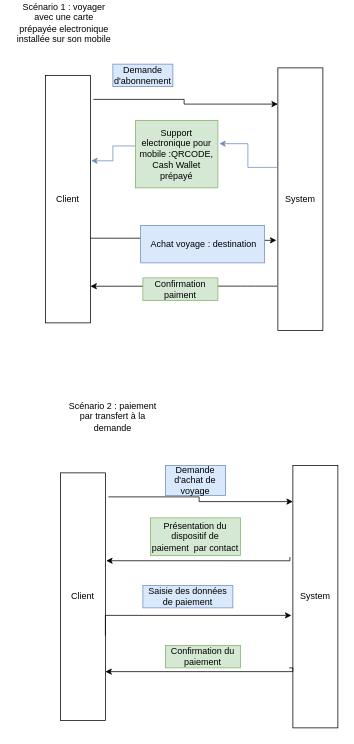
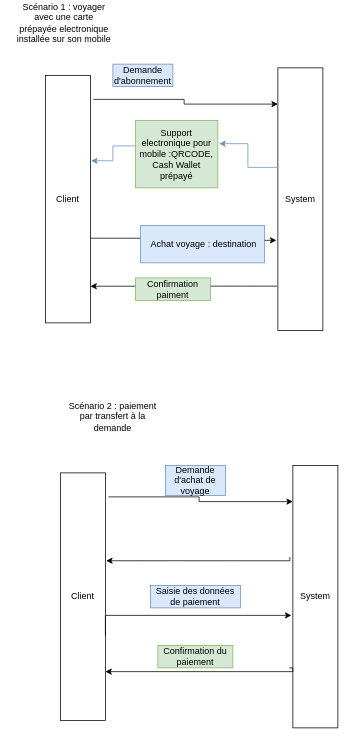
node "Confirmation paiment": moved (180, 289) -> (173, 289)
node "Présentation du dispositif de paiement par contact": removed
node "Saisie des données de paiement": moved (188, 597) -> (195, 597)
node "Confirmation du paiement": moved (203, 657) -> (195, 657)
